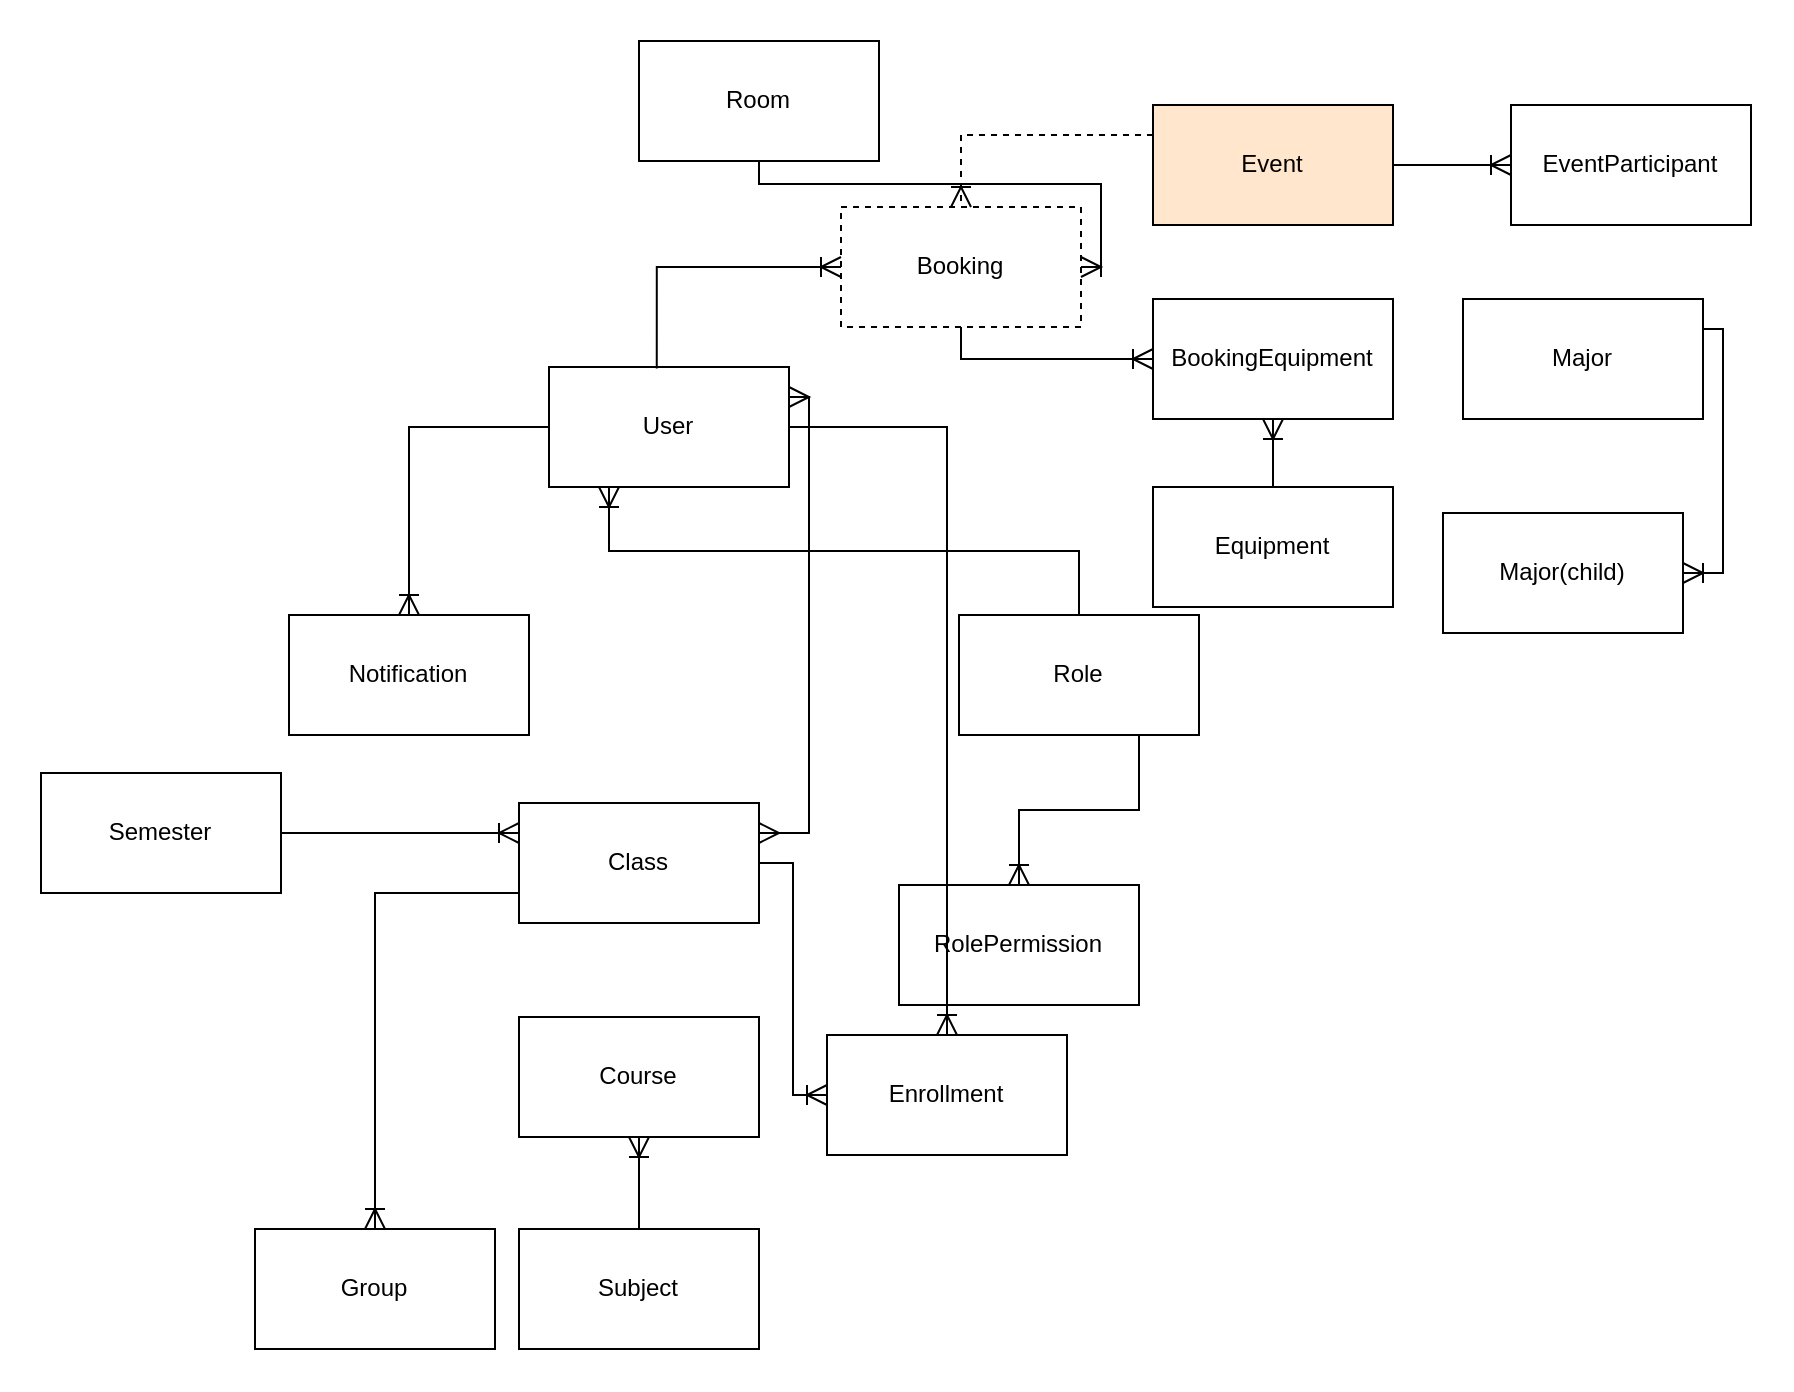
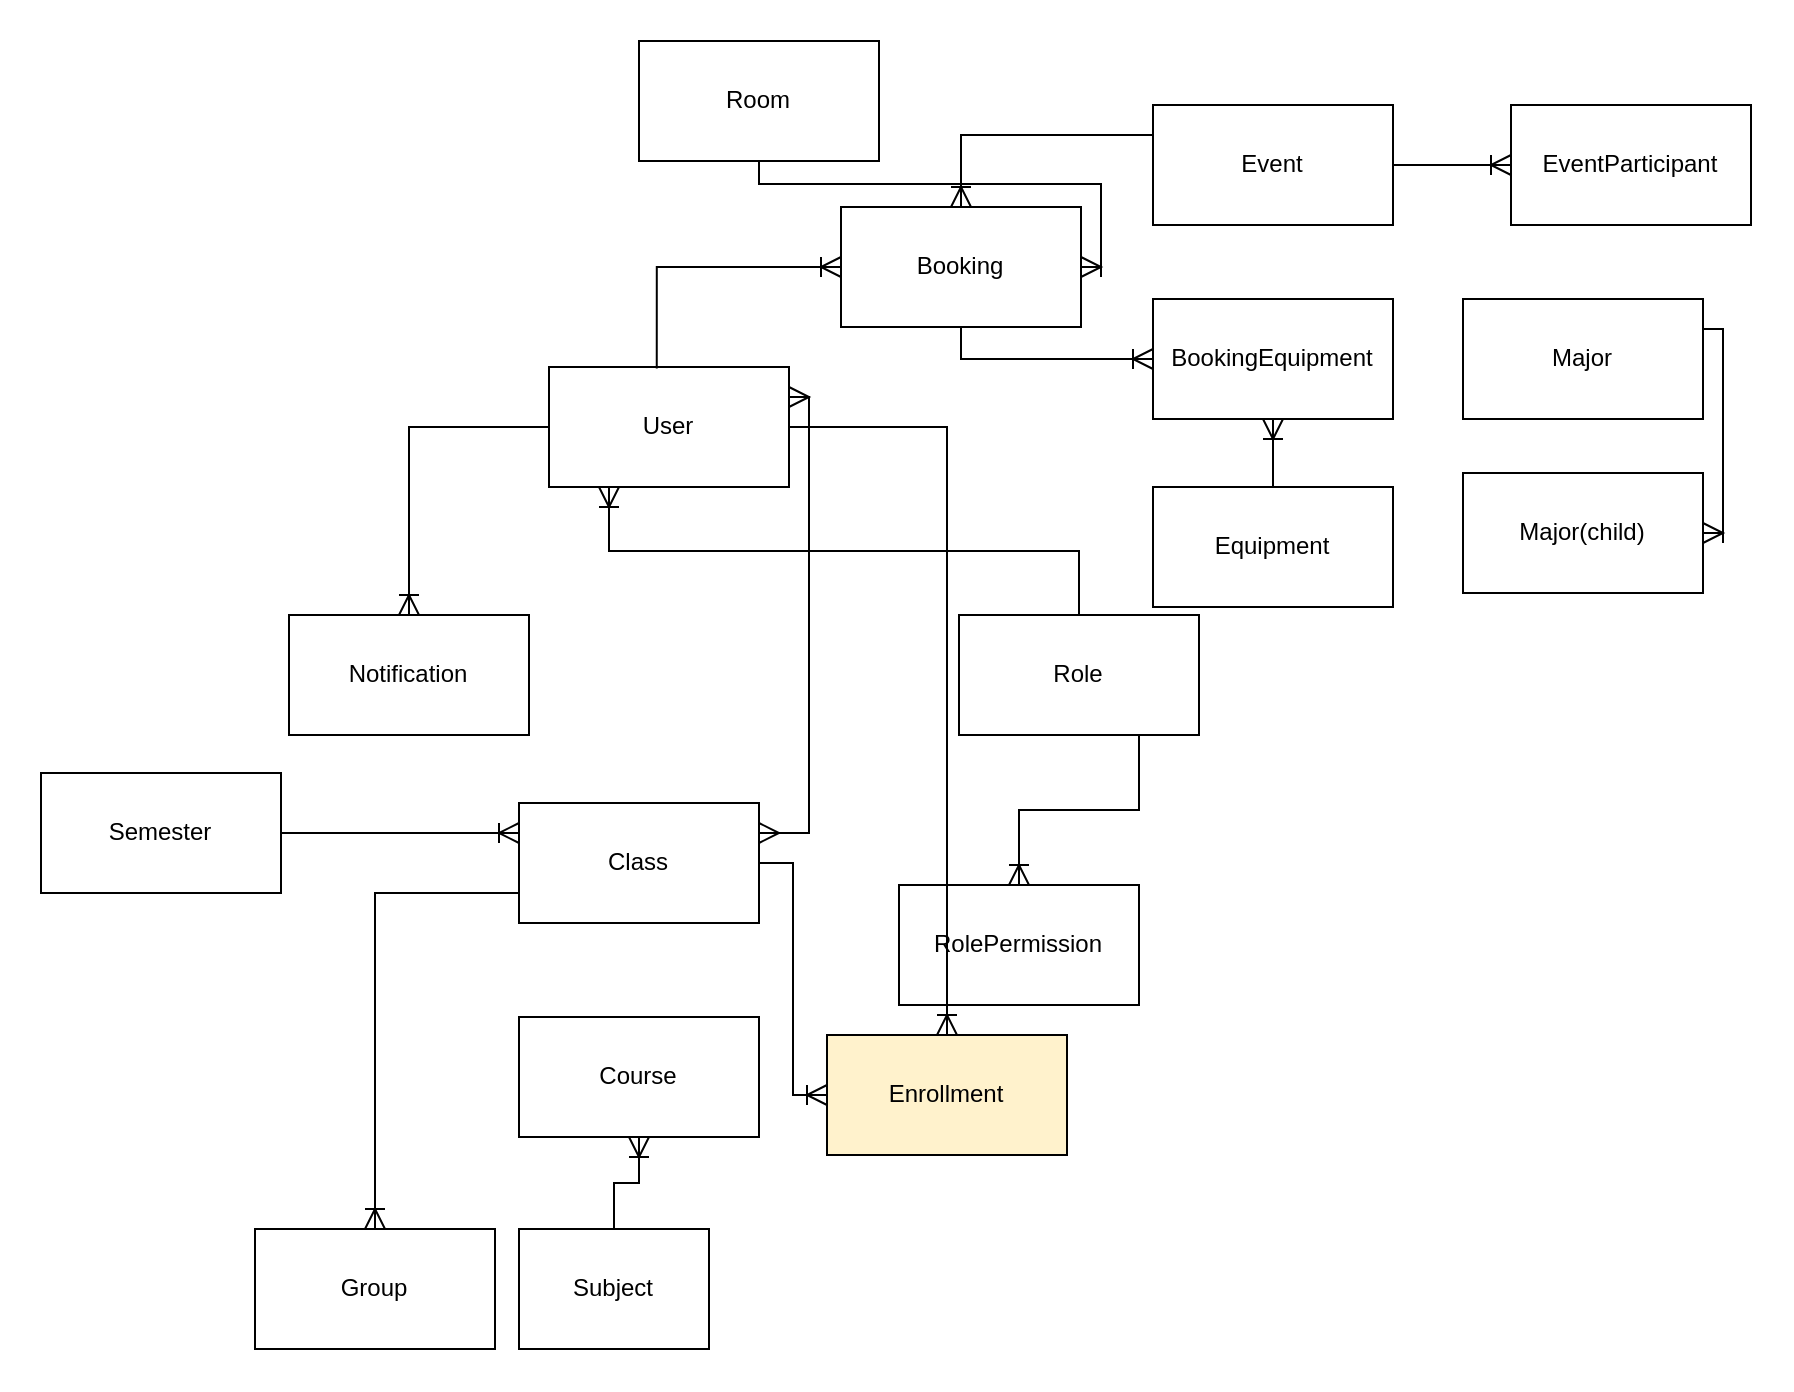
edge "Event" -> "Booking": style dashed -> solid
node "Event": fillcolor #ffe6cc -> #ffffff
node "Booking": style dashed -> solid
node "Major(child)": moved (1563, 573) -> (1583, 533)
node "Enrollment": fillcolor #ffffff -> #fff2cc
node "Subject": size 240x120 -> 190x120
